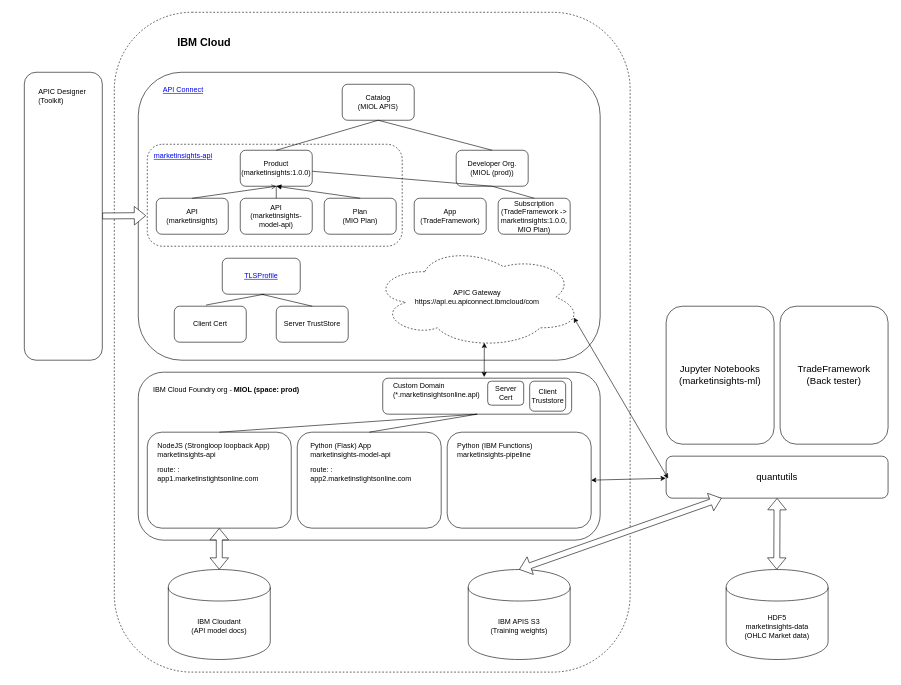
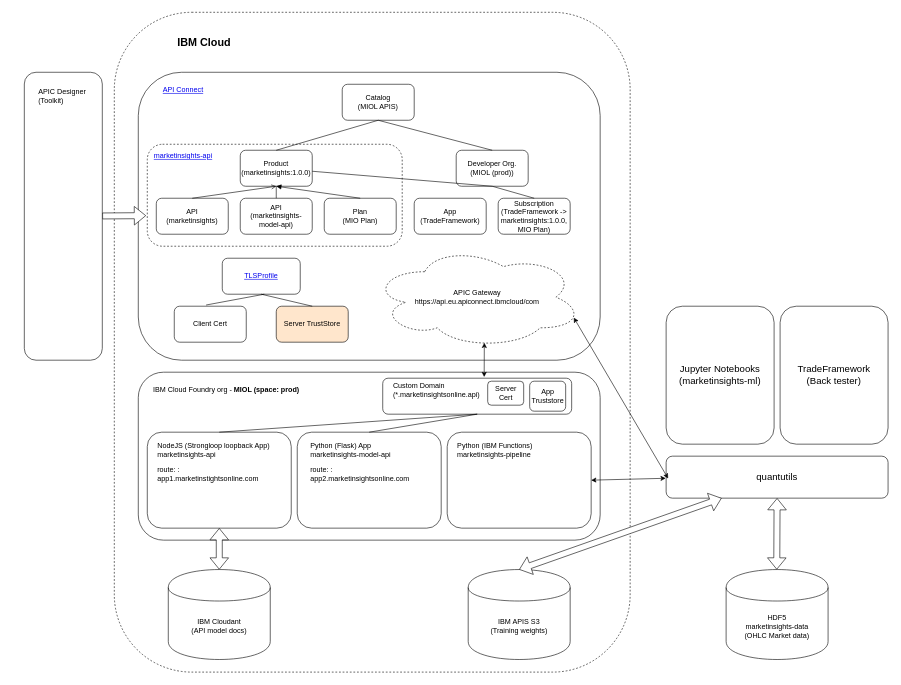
node "Server TrustStore": fillcolor #ffffff -> #ffe6cc
node "Client Truststore": label "Client Truststore" -> "App Truststore"
node "route: : app2.marketinstightsonline.com": label "route: : app2.marketinstightsonline.com" -> "route: : app2.marketinsightsonline.com"
